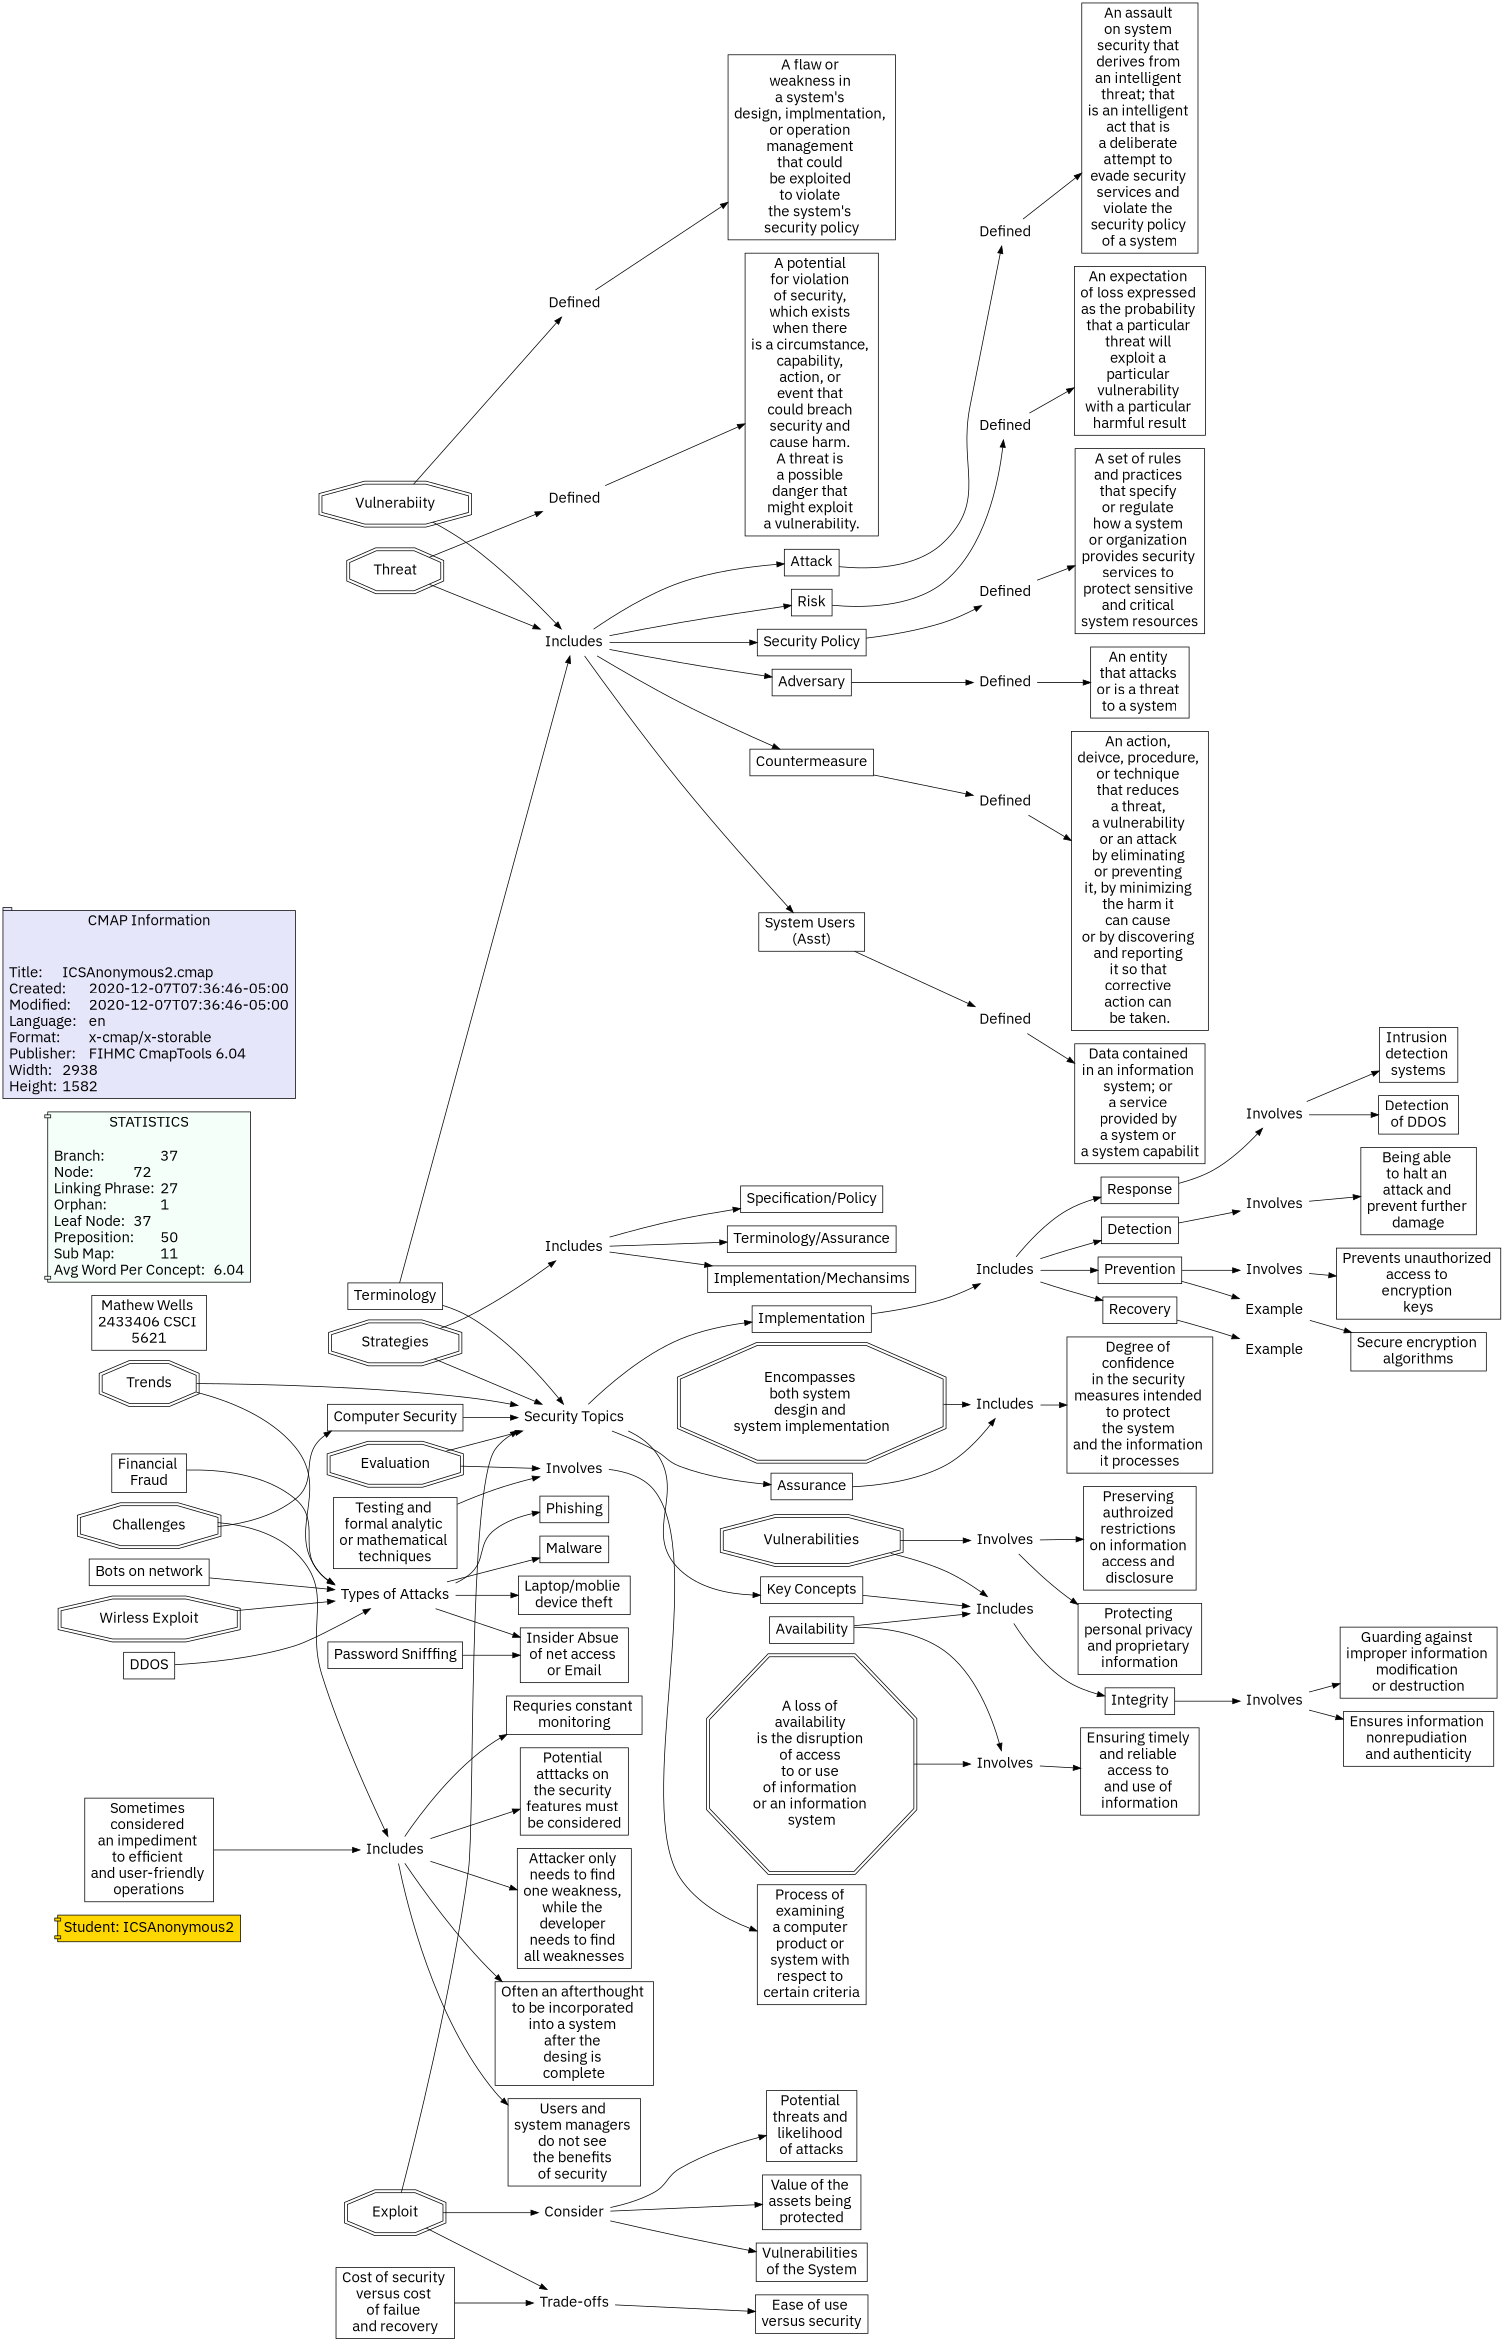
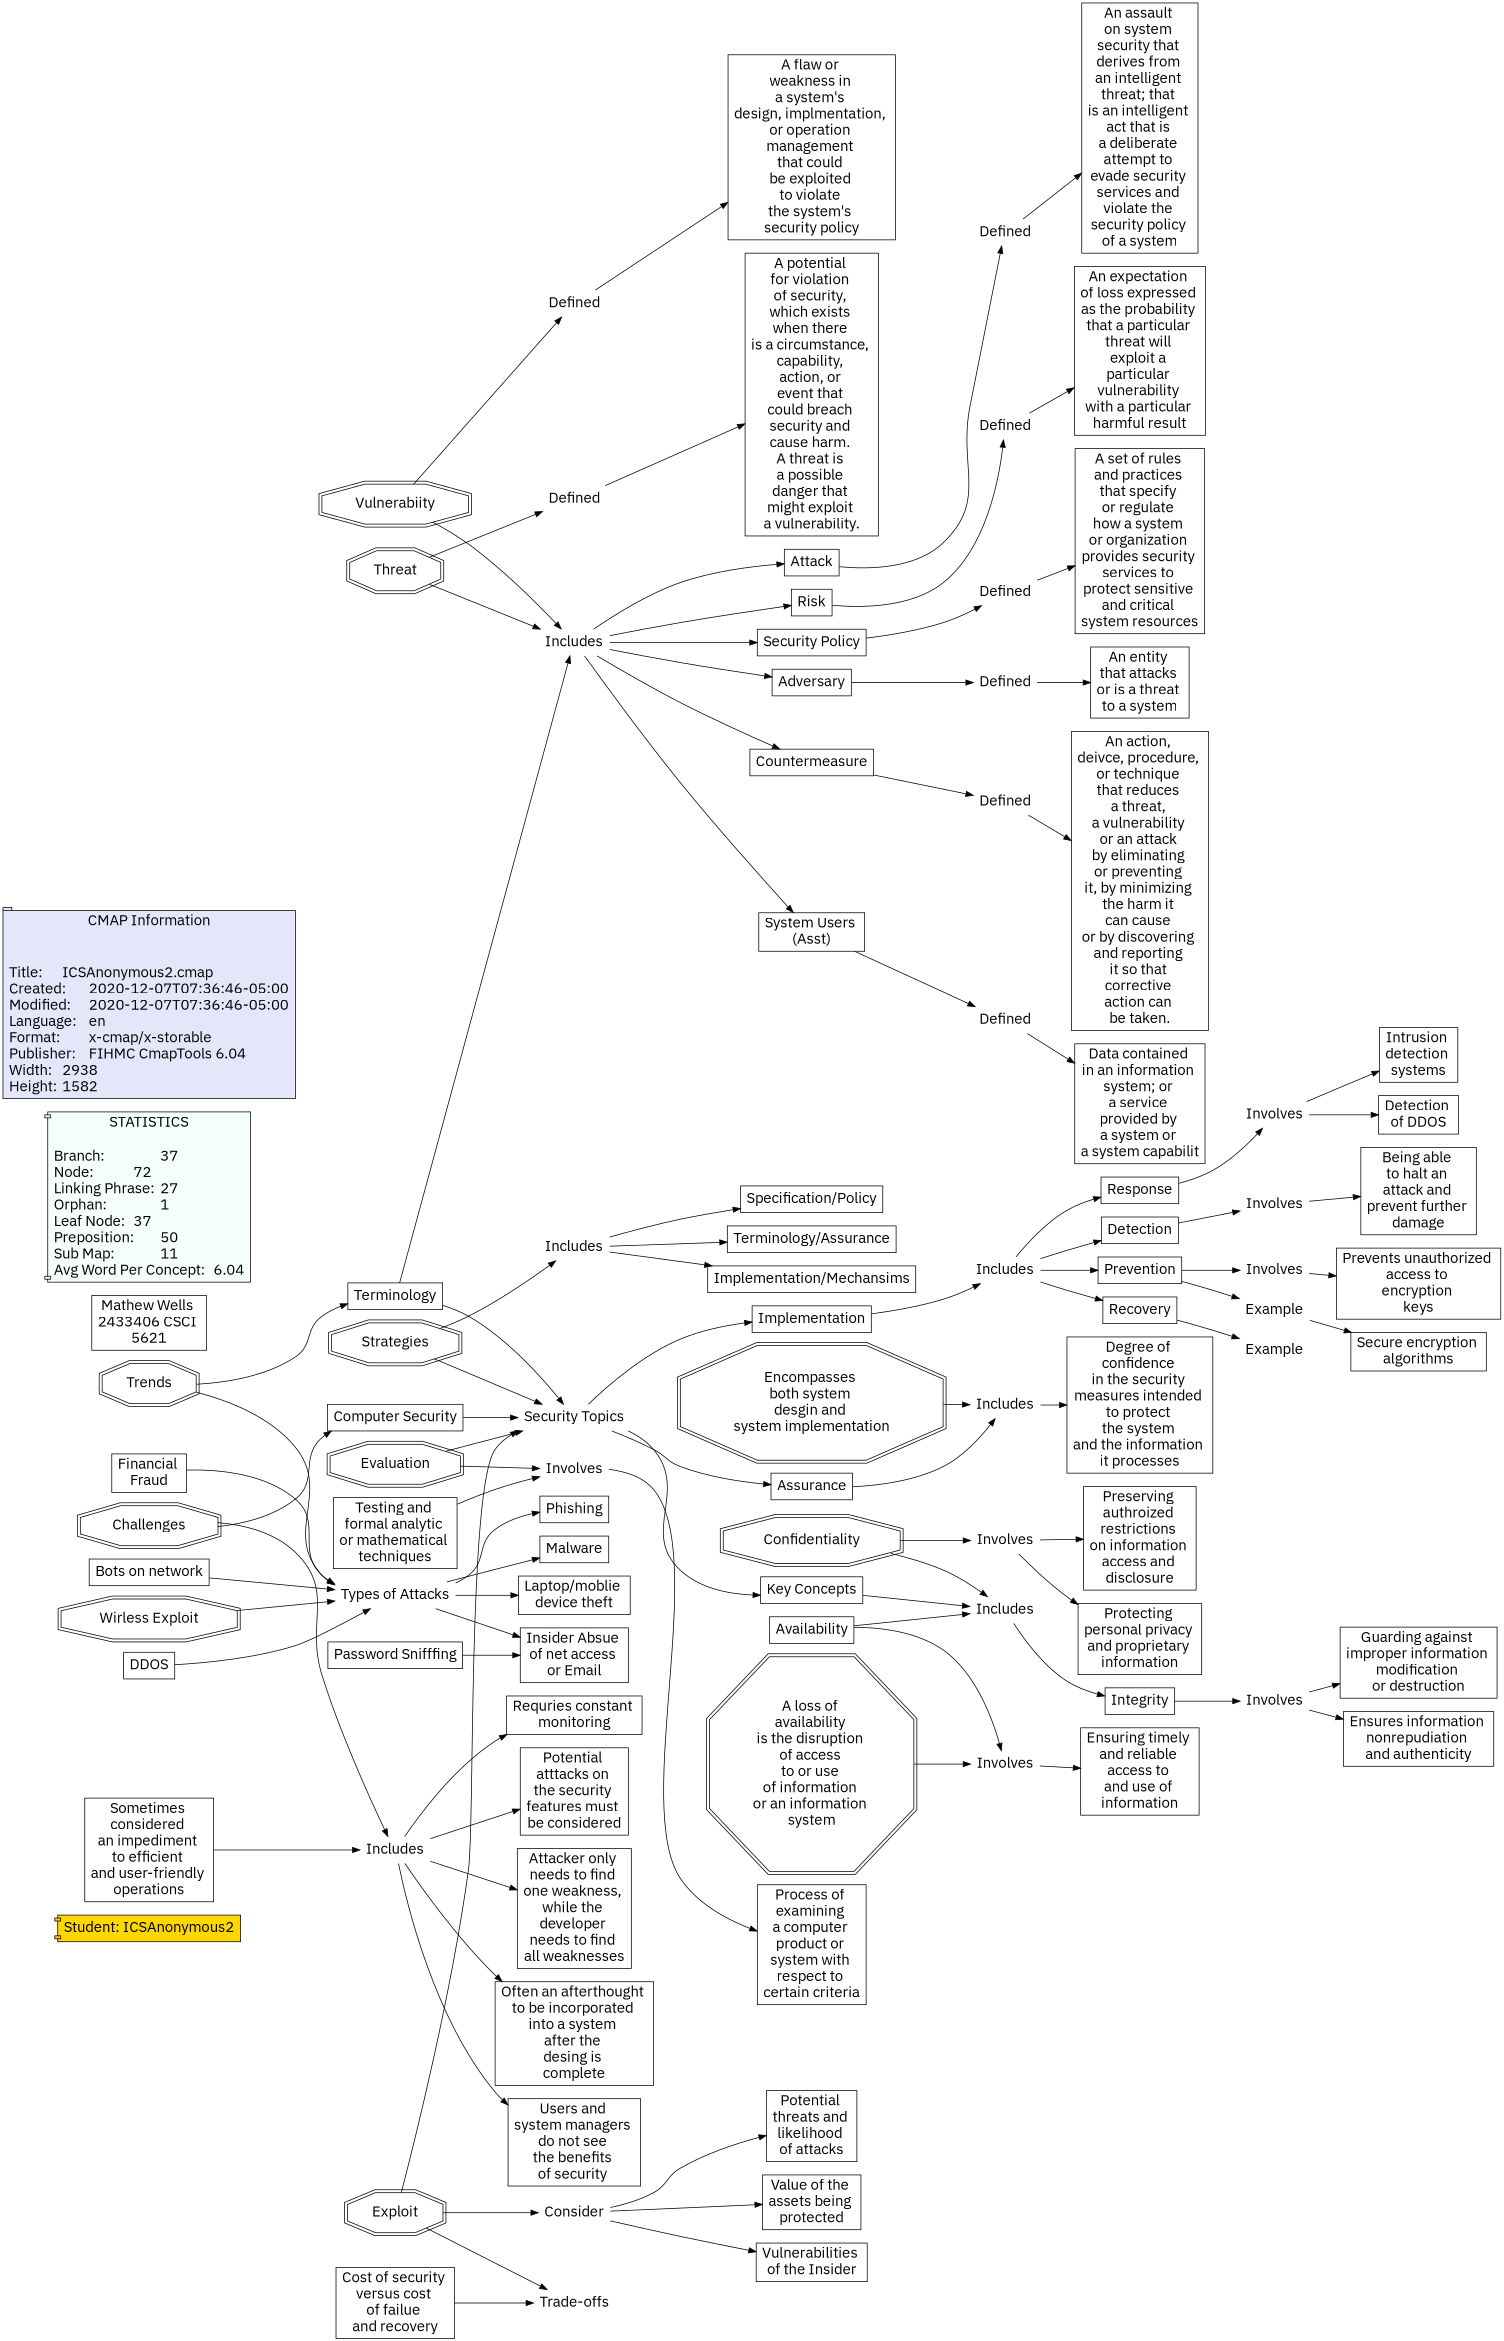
edge "Trends" -> "Security Topics": now "Trends" -> "Terminology"
node "Vulnerabilities": label "Vulnerabilities" -> "Confidentiality"
node "Vulnerabilities of the System": label "Vulnerabilities of the System" -> "Vulnerabilities of the Insider"
node "Ease of use versus security": removed
